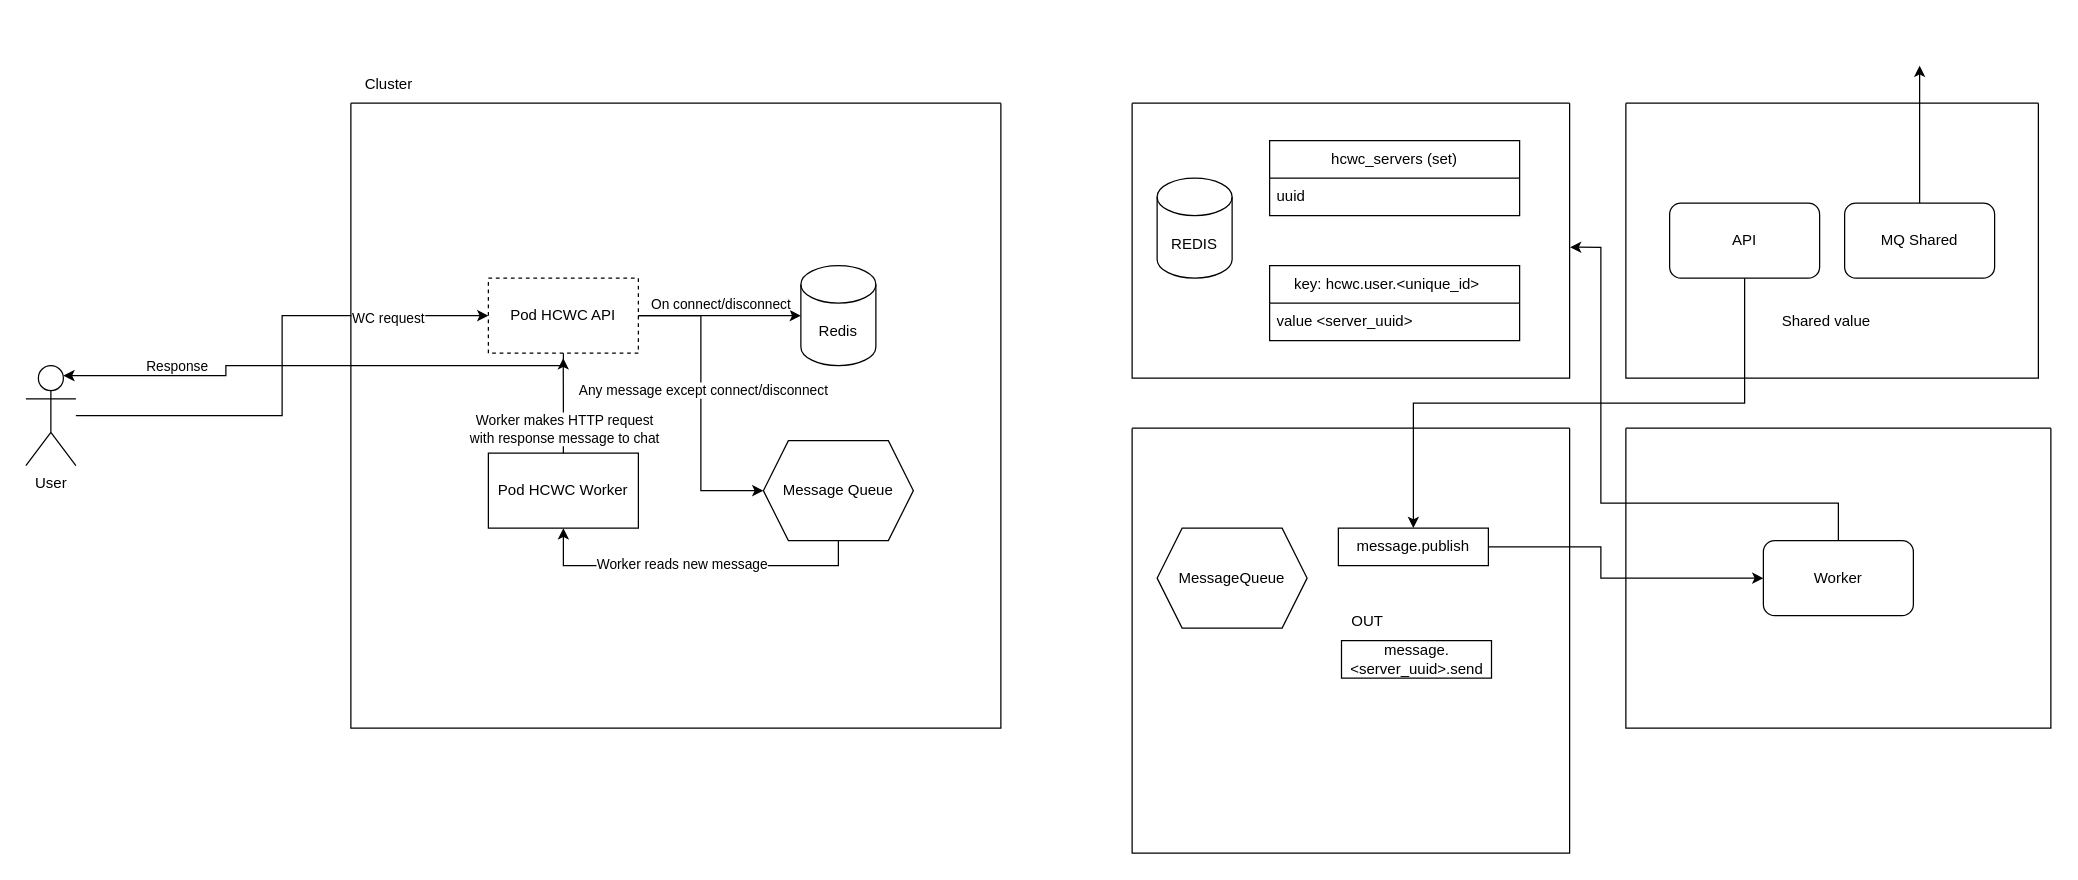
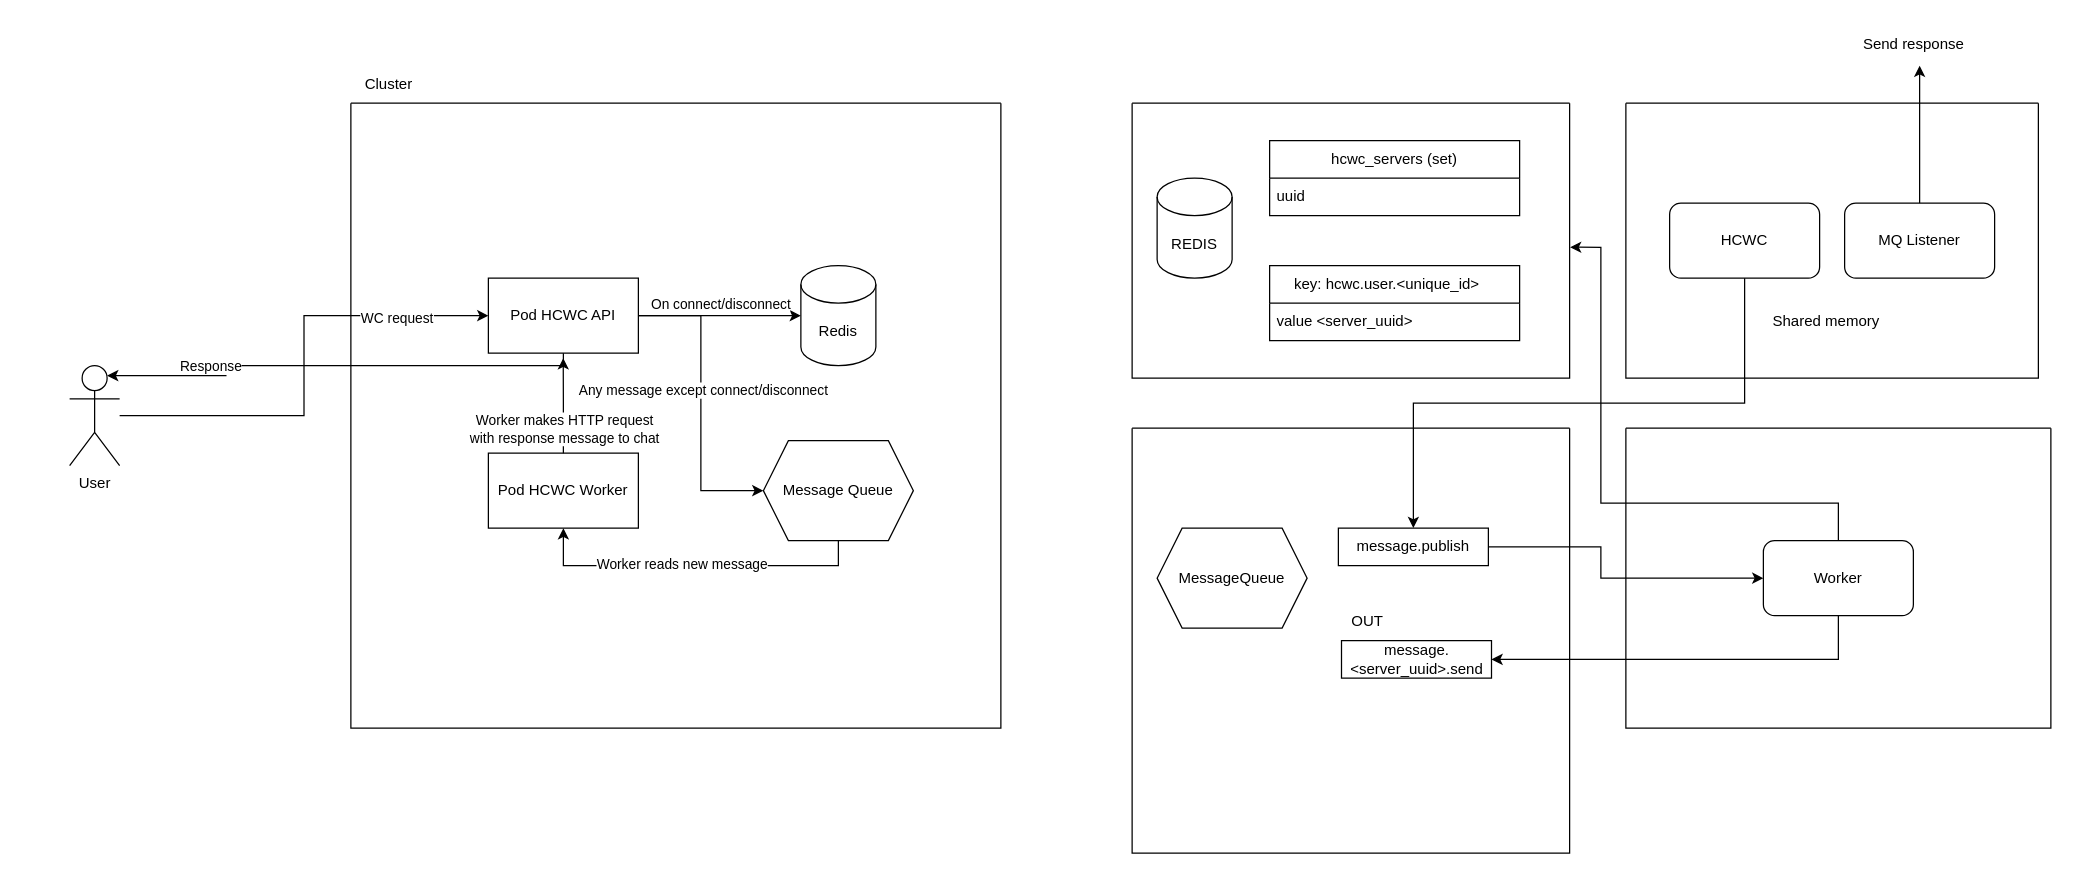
node "Send response": added
node "API": label "API" -> "HCWC"
node "MQ Shared": label "MQ Shared" -> "MQ Listener"
node "Pod HCWC API": style dashed -> solid
node "Shared value": label "Shared value" -> "Shared memory"
node "User": moved (51, 416) -> (94, 416)
edge "Worker" -> "message.<server_uuid>.send": added
